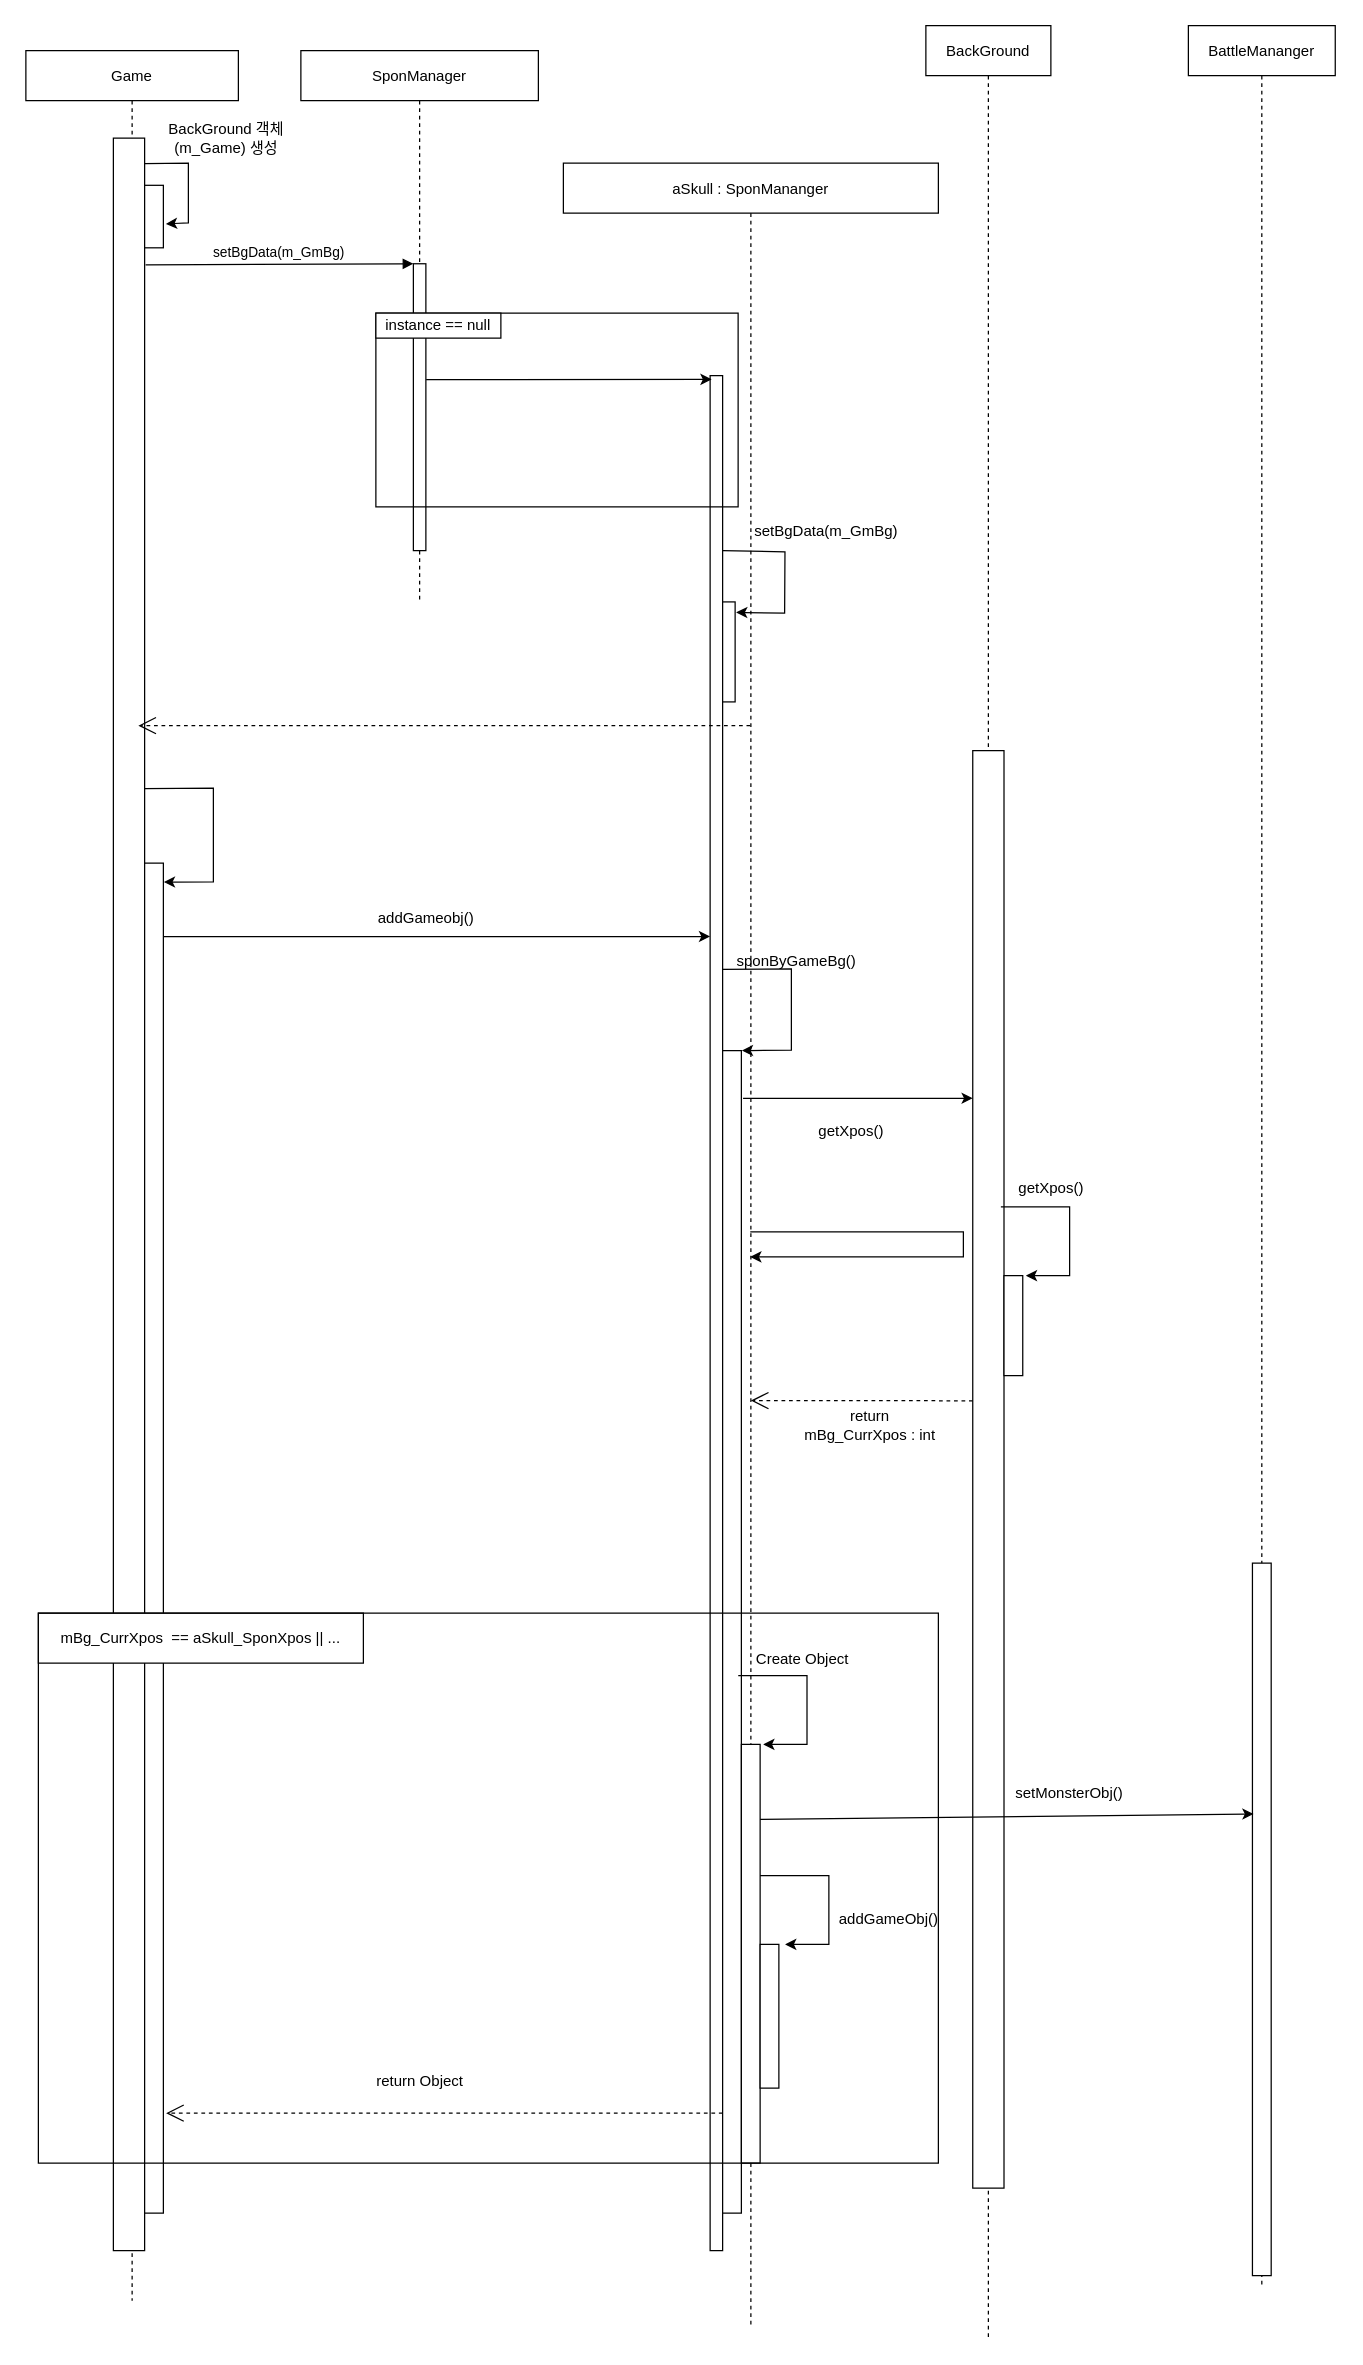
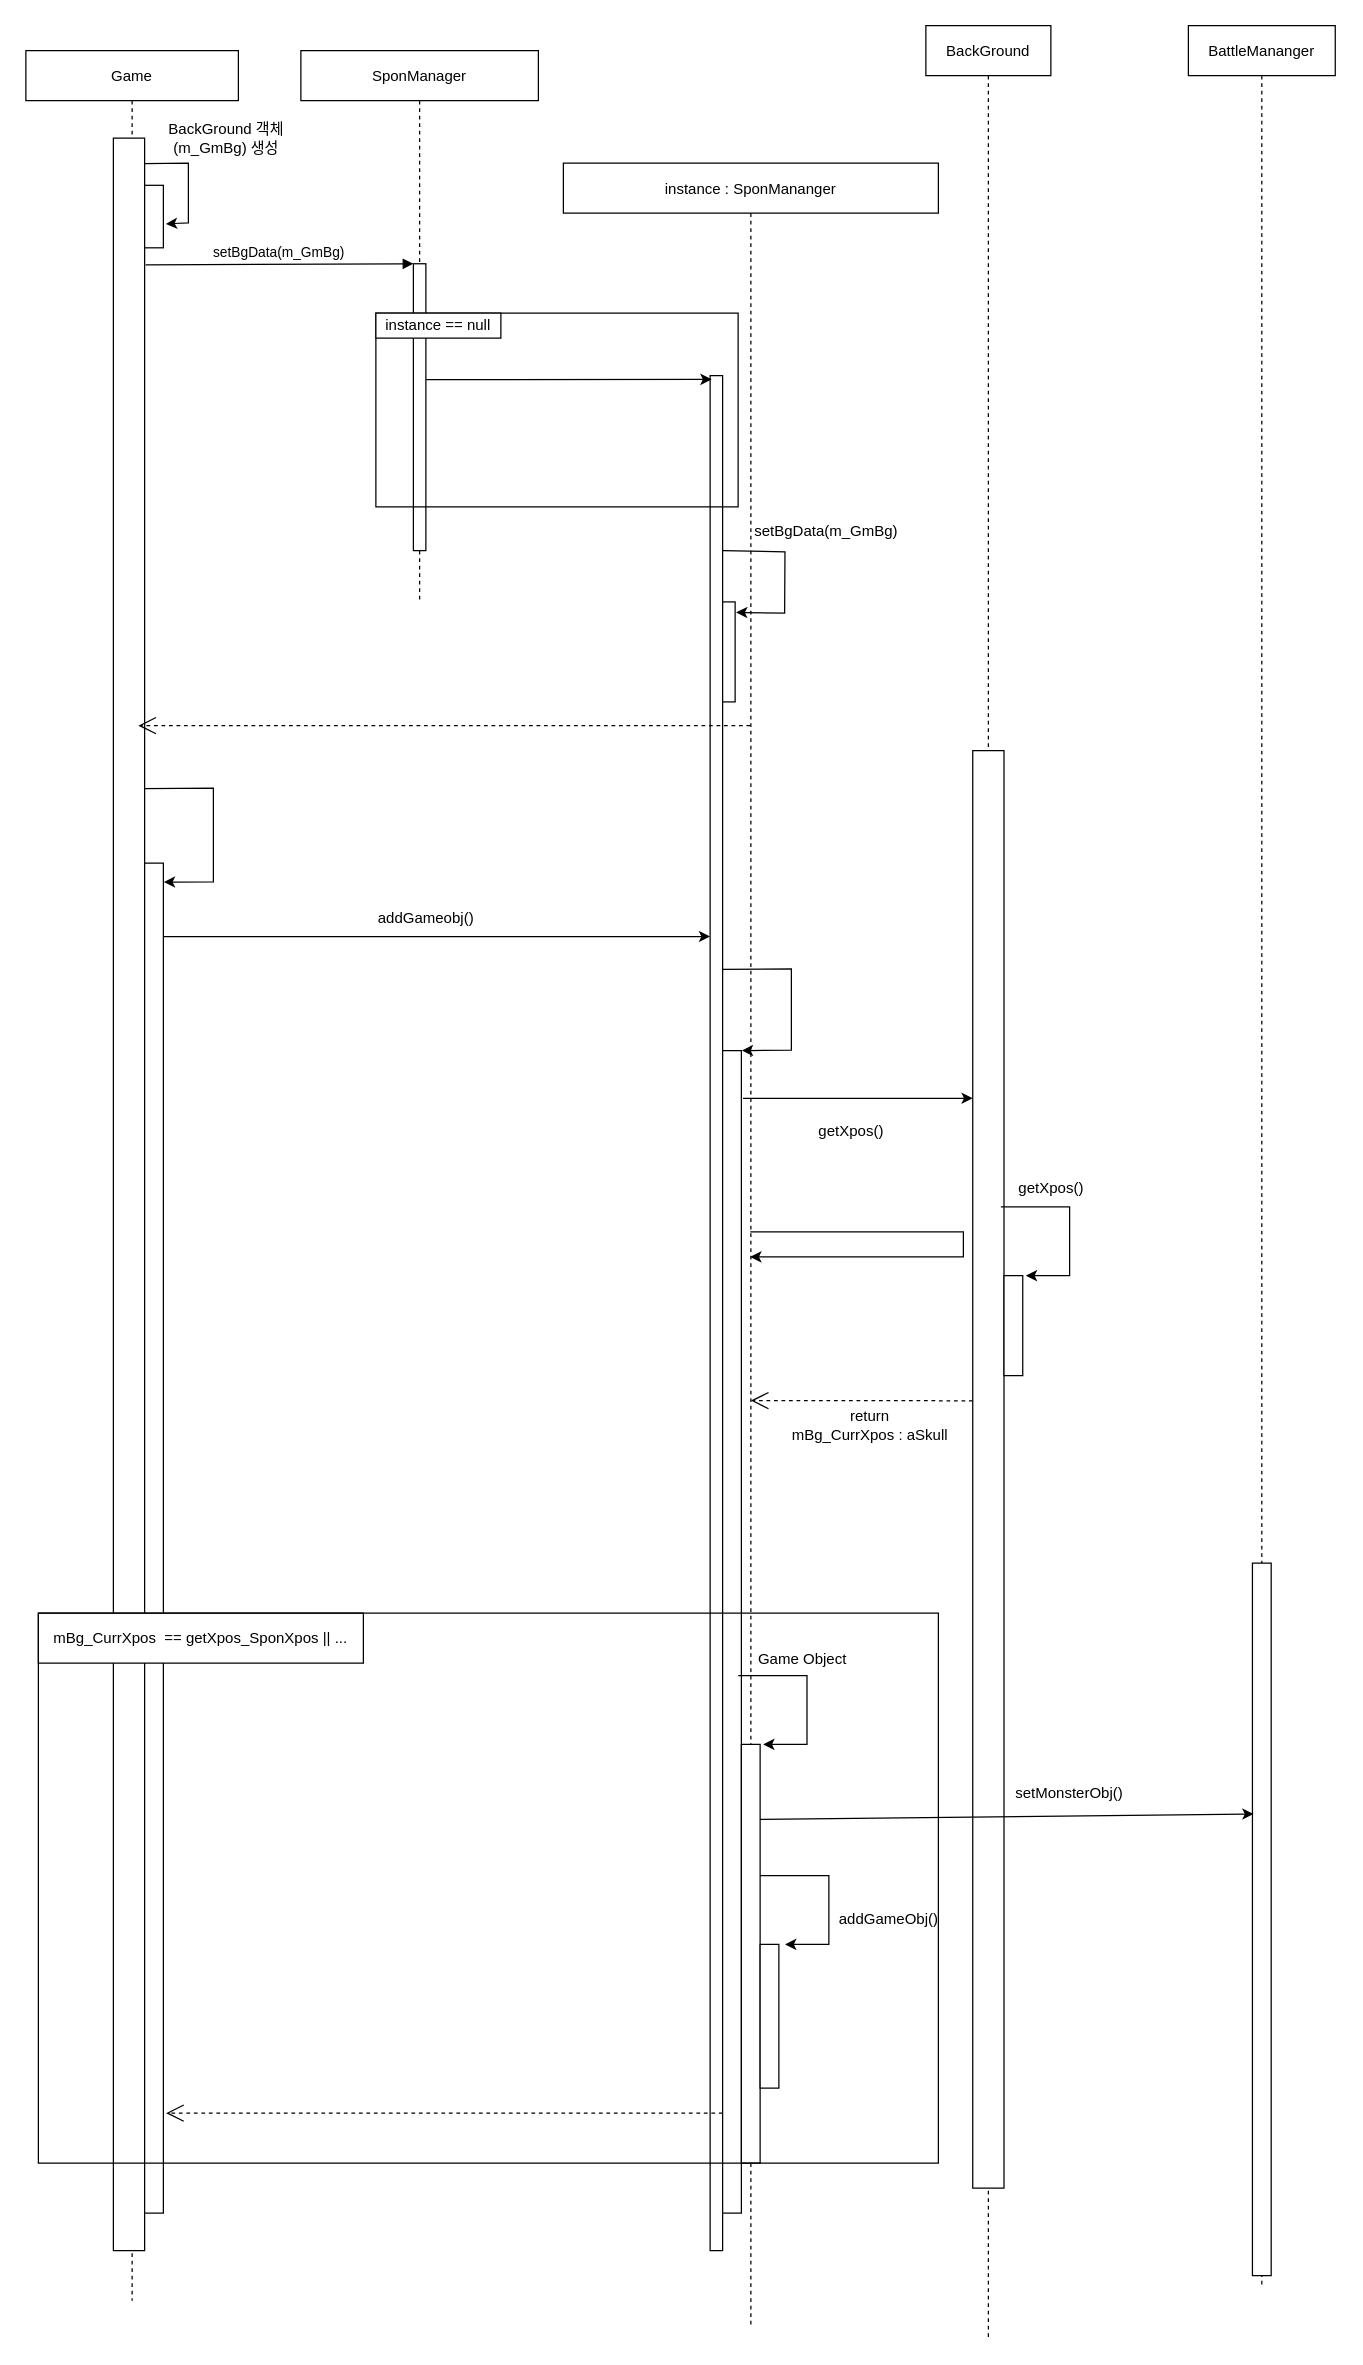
node "BackGround 객체 (m_Game) 생성": label "BackGround 객체 (m_Game) 생성" -> "BackGround 객체 (m_GmBg) 생성"
node "aSkull : SponMananger": label "aSkull : SponMananger" -> "instance : SponMananger"
node "sponByGameBg()": removed
node "return mBg_CurrXpos : int": label "return mBg_CurrXpos : int" -> "return mBg_CurrXpos : aSkull"
node "mBg_CurrXpos == aSkull_SponXpos || ...": label "mBg_CurrXpos == aSkull_SponXpos || ..." -> "mBg_CurrXpos == getXpos_SponXpos || ..."
node "Create Object": label "Create Object" -> "Game Object"
node "return Object": removed
